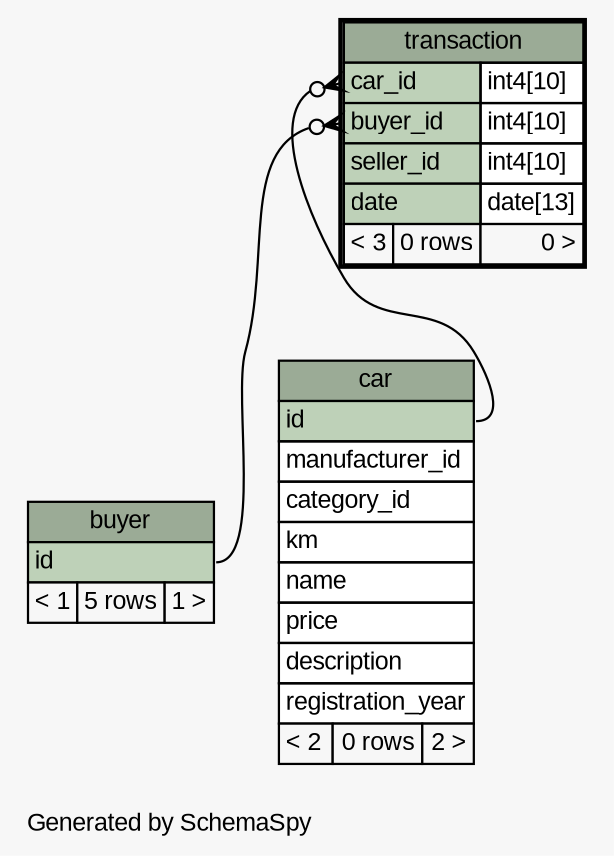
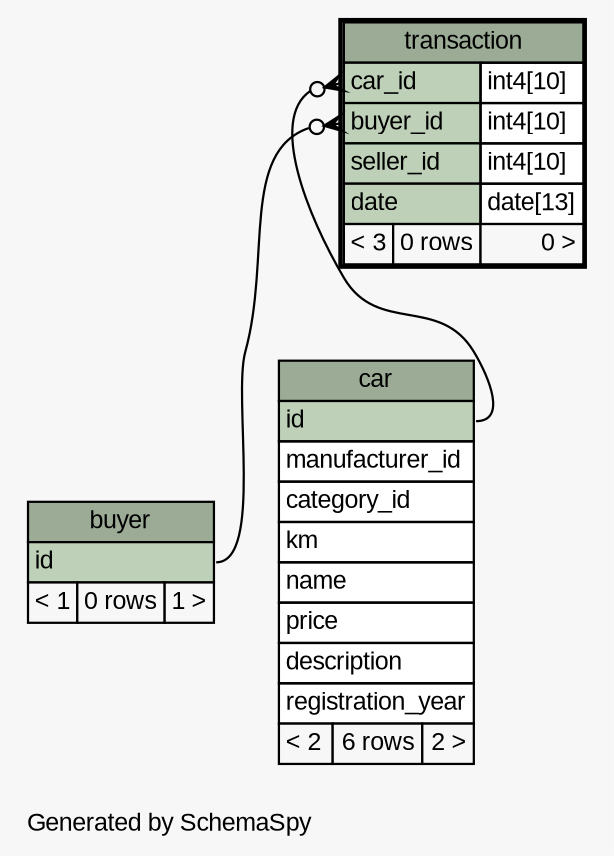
node "buyer": text "5 rows" -> "0 rows"
node "car": text "0 rows" -> "6 rows"
